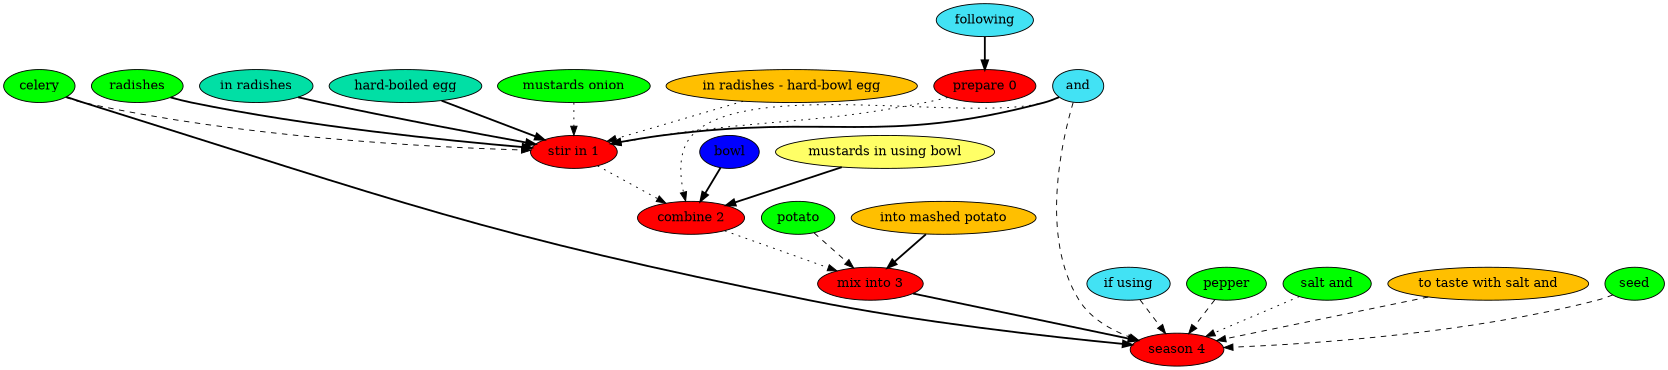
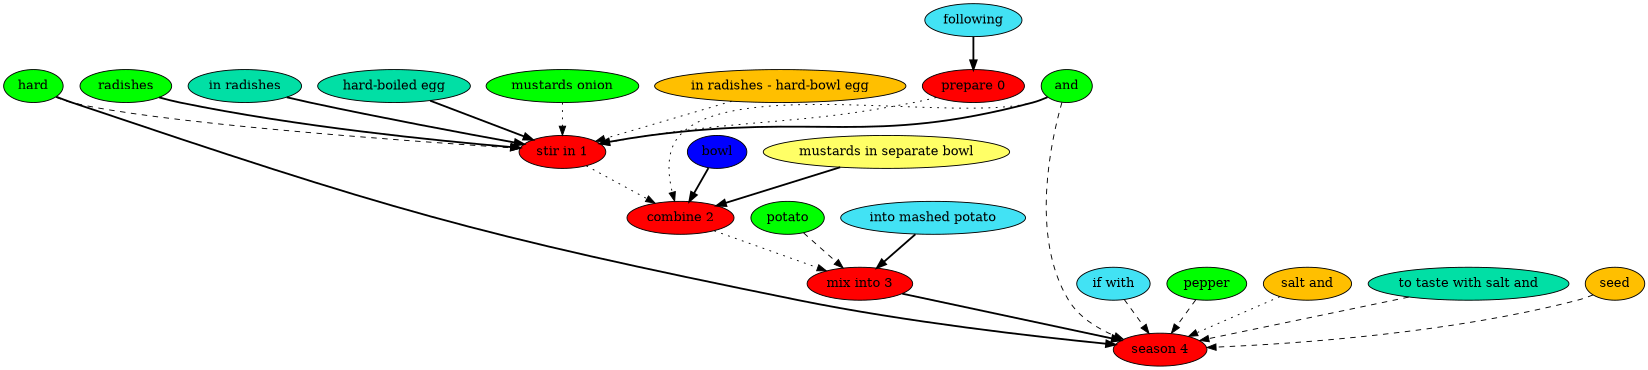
node "celery": label "celery" -> "hard"
node "and": fillcolor #42e2f4 -> green
node "mustards in using bowl": label "mustards in using bowl" -> "mustards in separate bowl"
node "into mashed potato": fillcolor #ffbf00 -> #42e2f4
node "if using": label "if using" -> "if with"
node "salt and": fillcolor green -> #ffbf00
node "to taste with salt and": fillcolor #ffbf00 -> #01dfa5
node "seed": fillcolor green -> #ffbf00
